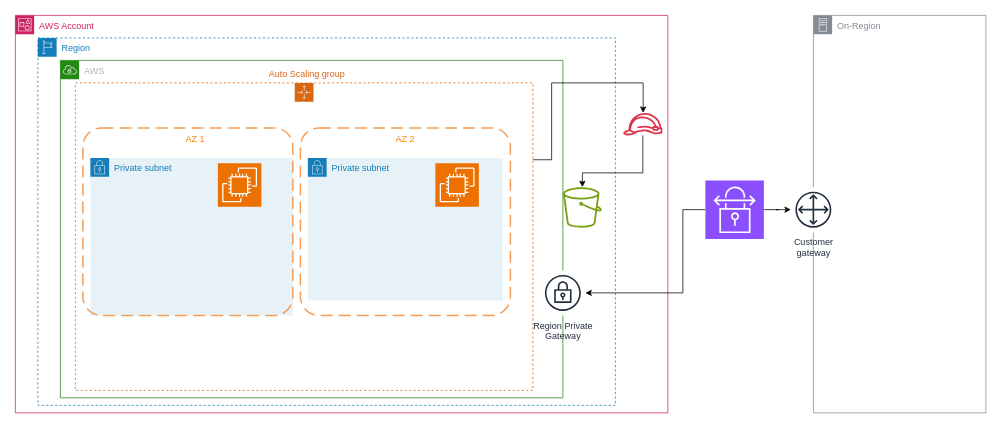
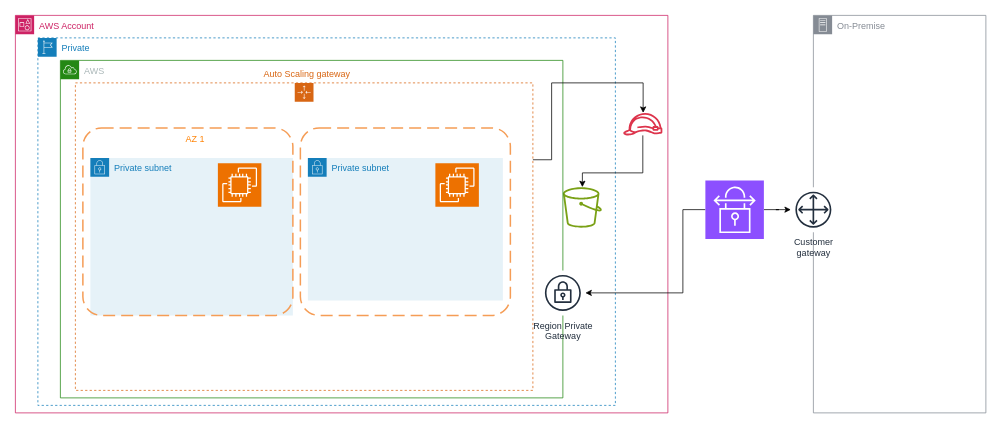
node "On-Region": label "On-Region" -> "On-Premise"
node "Region": label "Region" -> "Private"
node "Auto Scaling group": label "Auto Scaling group" -> "Auto Scaling gateway"
node "AZ 2": removed
